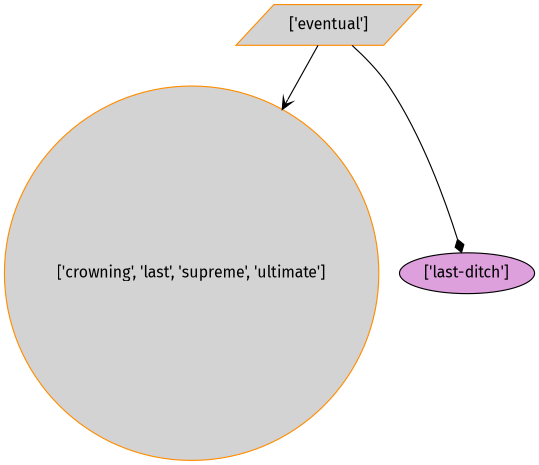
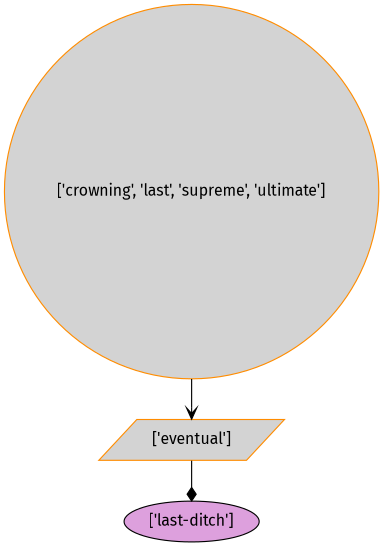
edge "['eventual']" -> "['crowning', 'last', 'supreme', 'ultimate']": reversed
